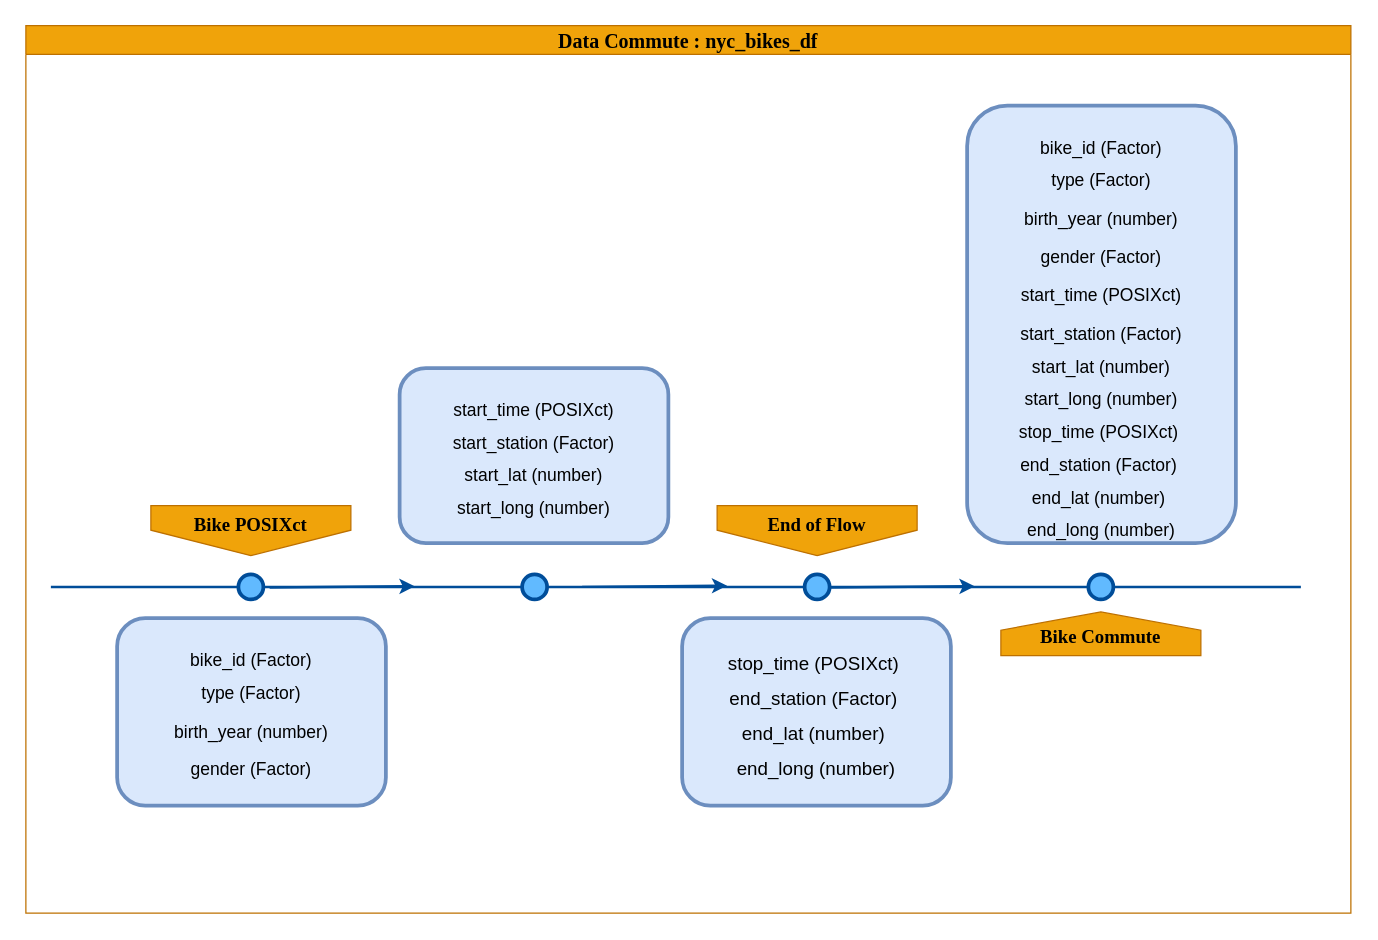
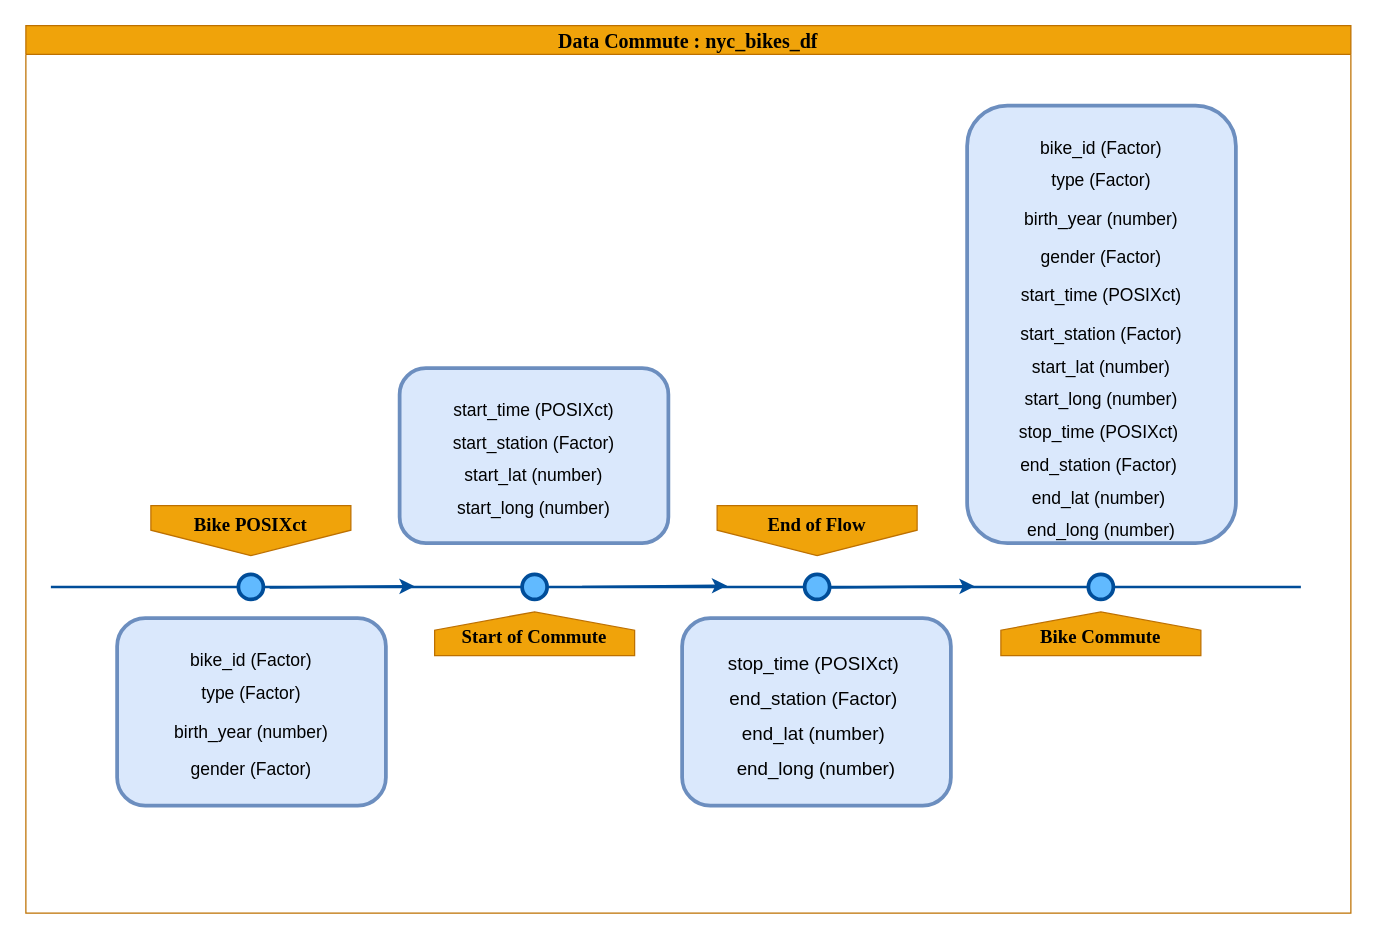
node "Start of Commute": added
